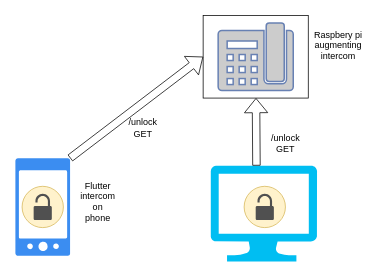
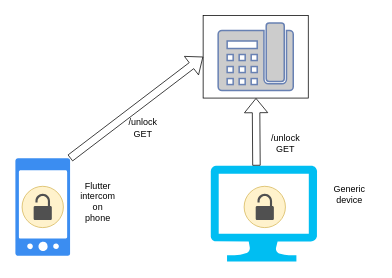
node "Raspbery pi augmenting intercom": removed
node "Generic device": added
